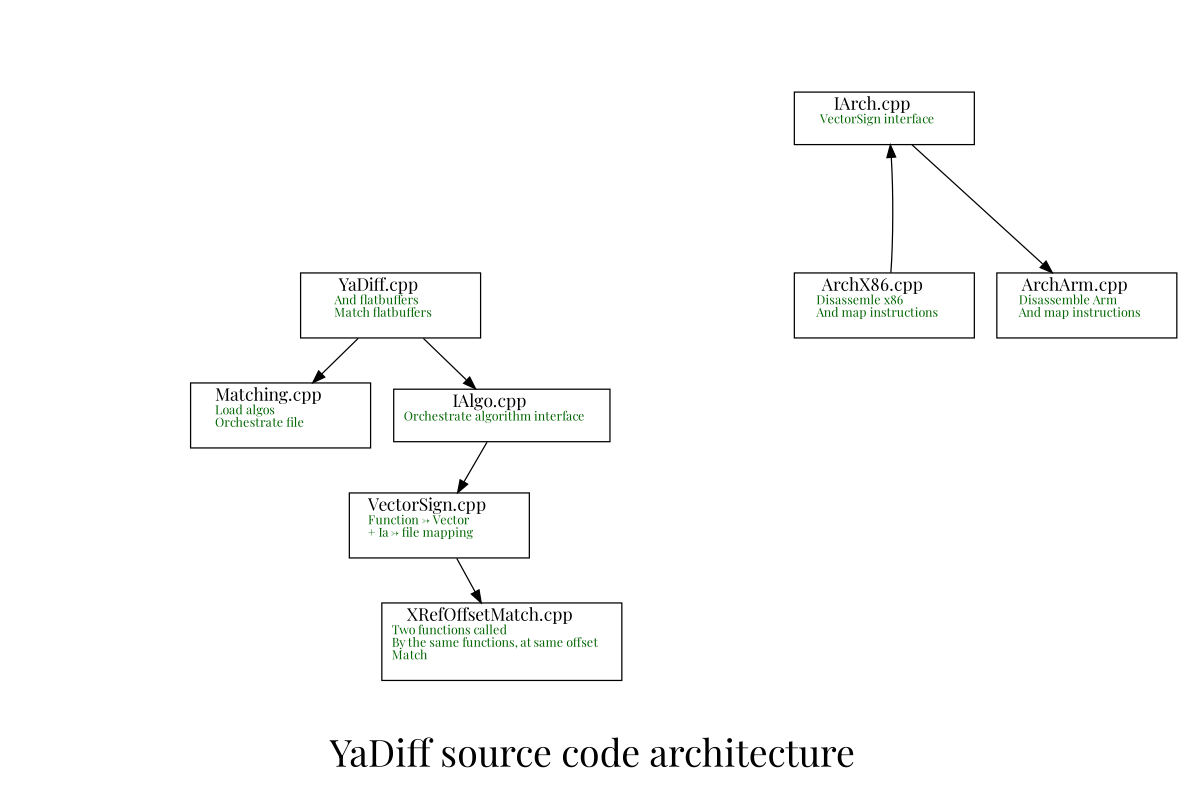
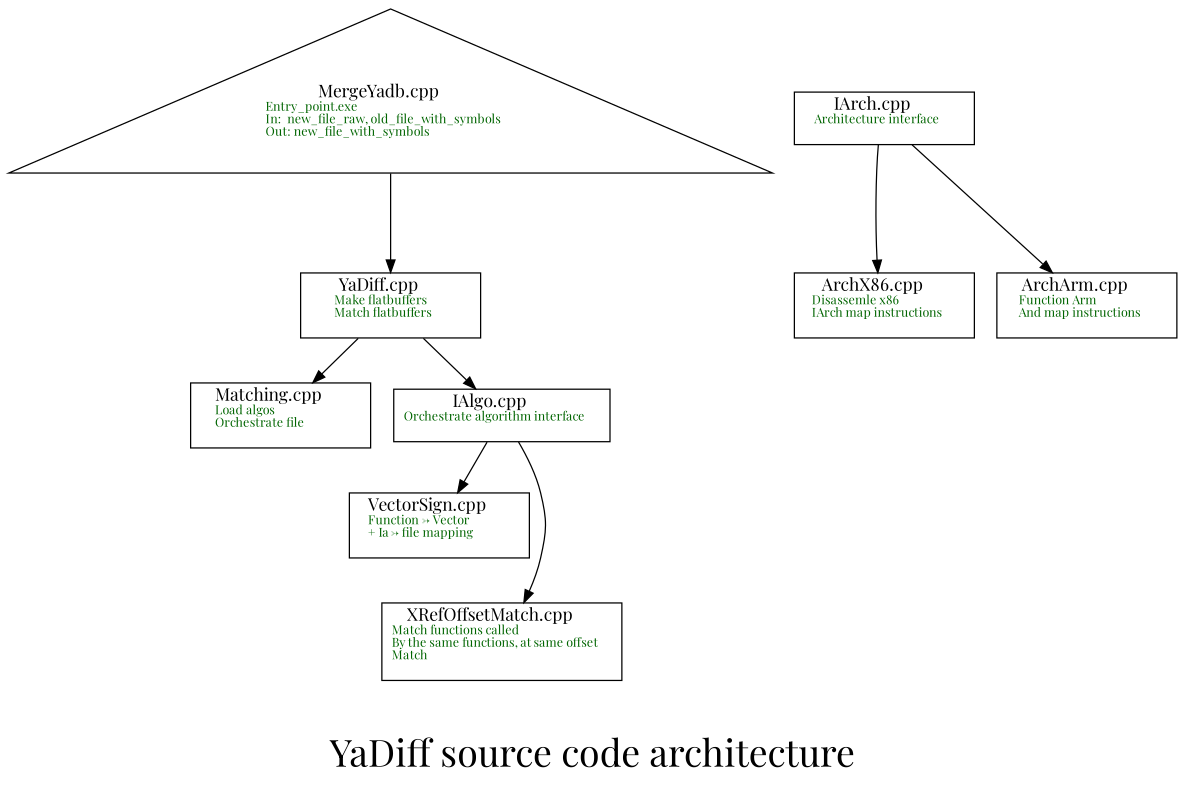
node "MergeYadb.cpp": added
node "IArch.cpp": text "VectorSign interface" -> "Architecture interface"
edge "ArchX86.cpp" -> "IArch.cpp": reversed
node "YaDiff.cpp": text "And flatbuffers" -> "Make flatbuffers"
node "ArchArm.cpp": text "Disassemble Arm" -> "Function Arm"
node "ArchX86.cpp": text "And map instructions" -> "IArch map instructions"
edge "VectorSign.cpp" -> "XRefOffsetMatch.cpp": now "IAlgo.cpp" -> "XRefOffsetMatch.cpp"
node "XRefOffsetMatch.cpp": text "Two functions called" -> "Match functions called"
